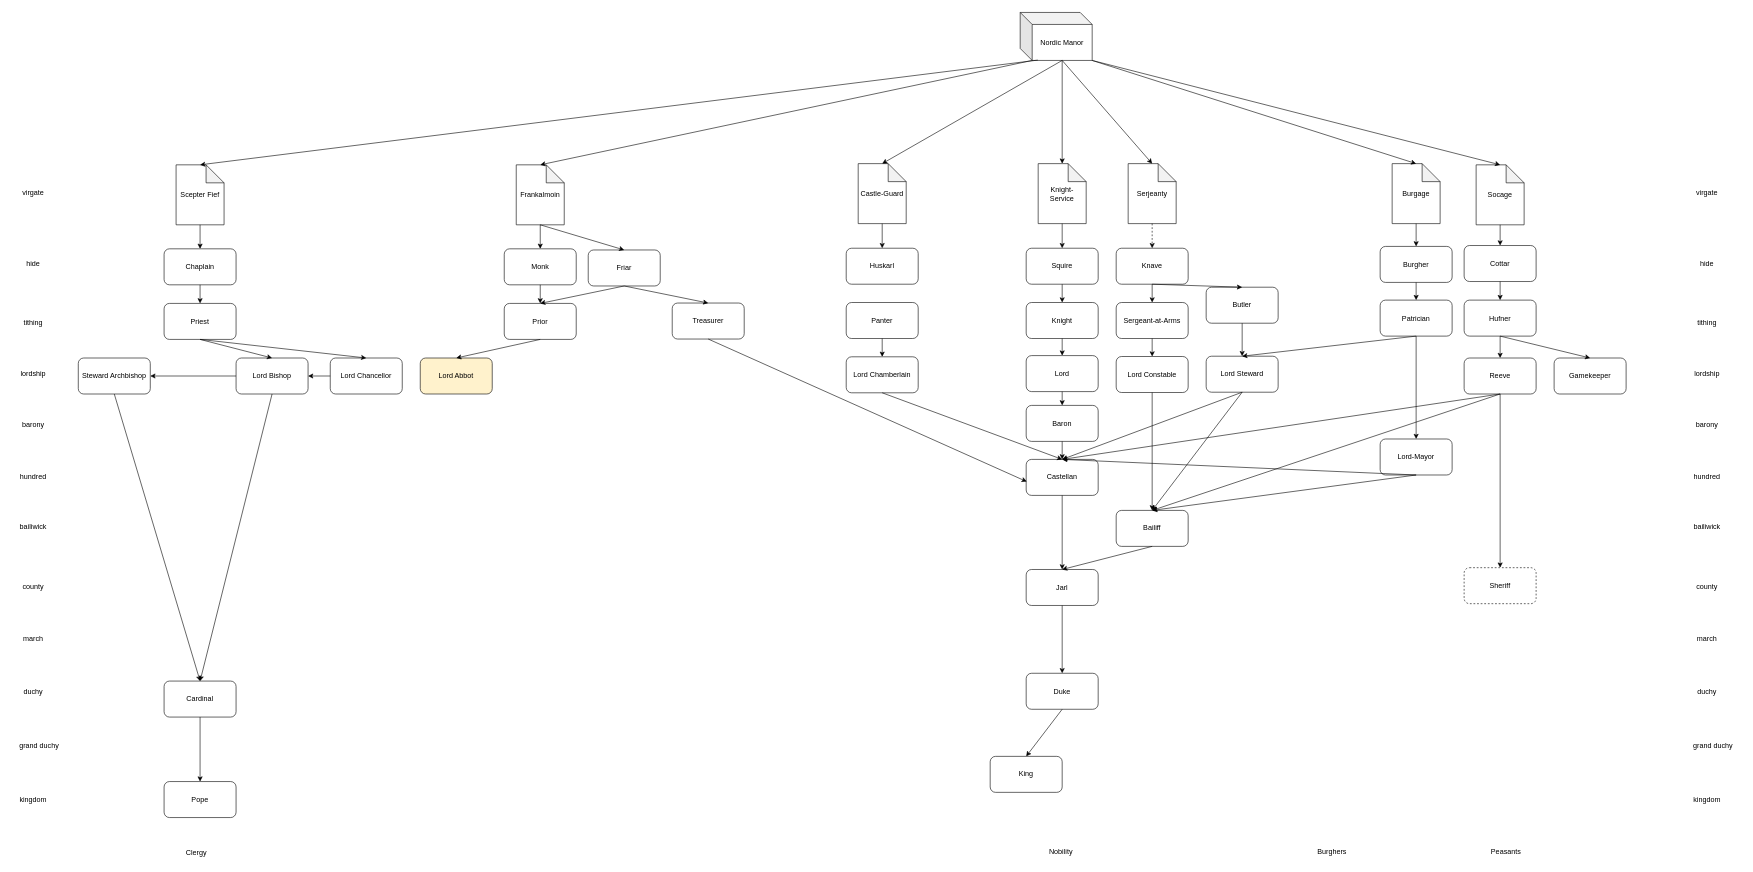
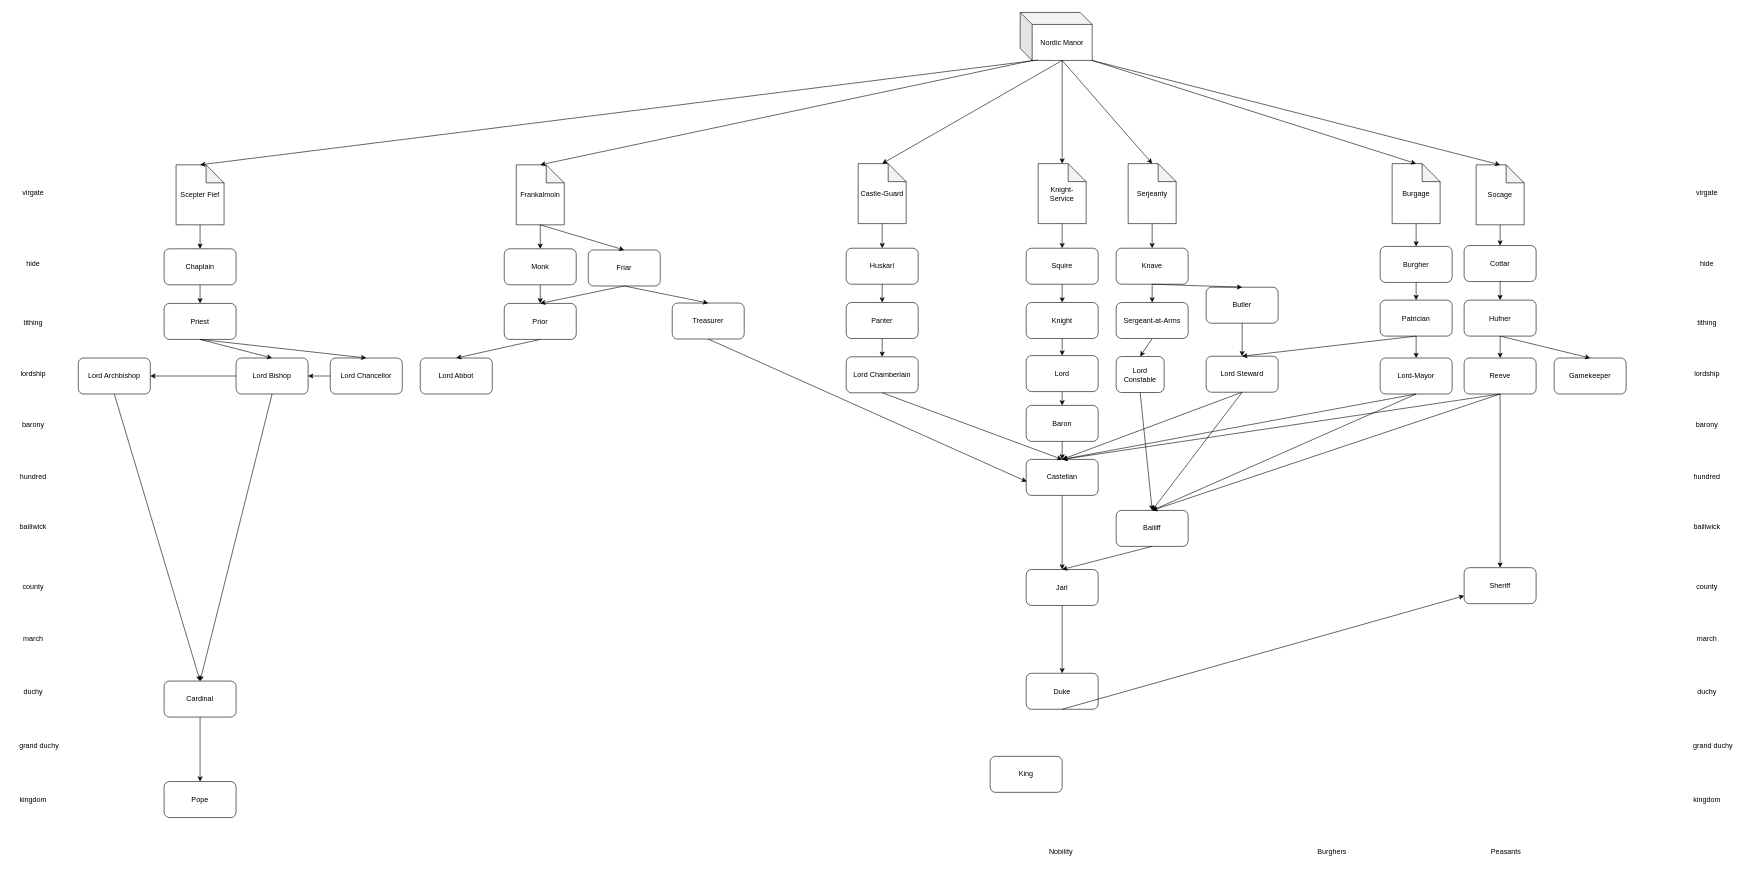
edge "Serjeanty" -> "Knave": style dashed -> solid
edge "Huskarl" -> "Panter": added
node "Lord Constable": size 72x36 -> 48x36
node "Steward Archbishop": label "Steward Archbishop" -> "Lord Archbishop"
node "Lord Abbot": fillcolor #fff2cc -> #ffffff
node "Lord-Mayor": moved (1416, 457) -> (1416, 376)
node "Sheriff": style dashed -> solid
edge "Duke" -> "King": now "Duke" -> "Sheriff"
node "Clergy": removed
